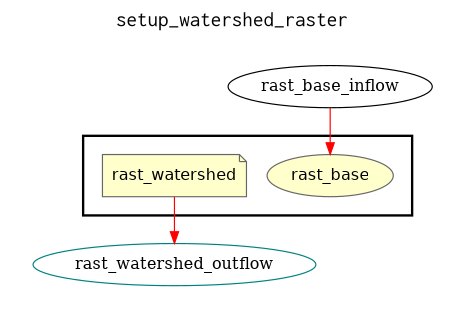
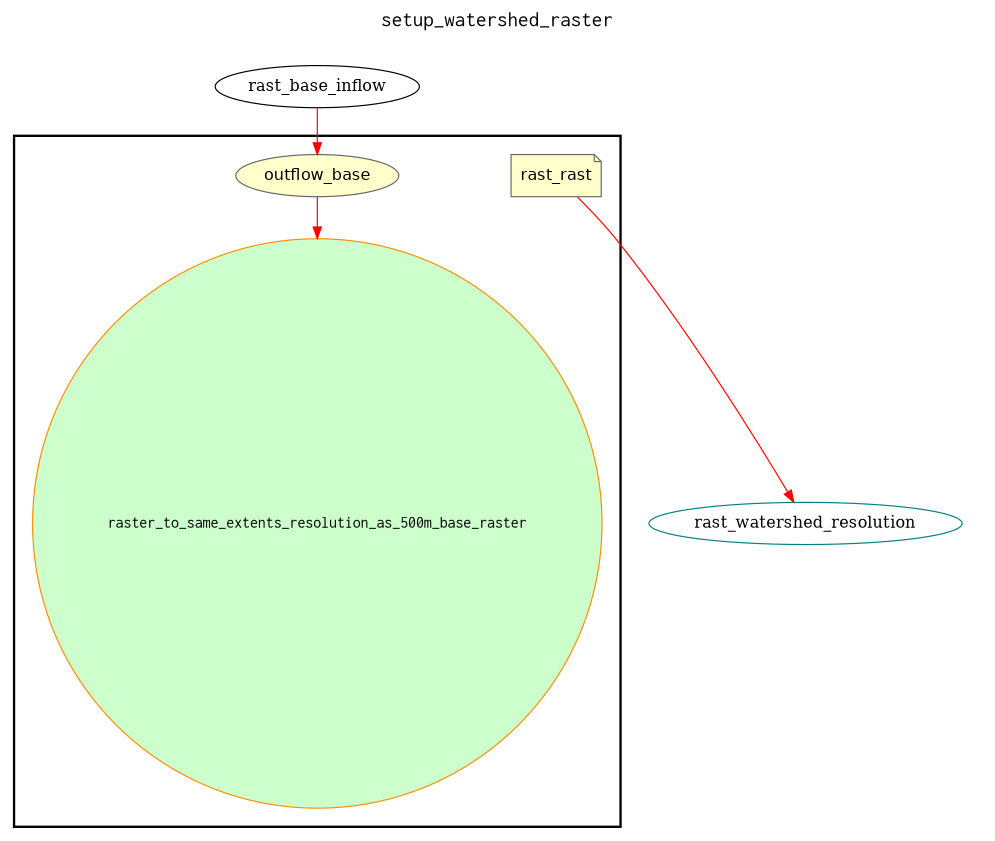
node "rast_watershed": label "rast_watershed" -> "rast_rast"
node "rast_base": label "rast_base" -> "outflow_base"
node "rast_watershed_outflow": label "rast_watershed_outflow" -> "rast_watershed_resolution"
node "raster_to_same_extents_resolution_as_500m_base_raster": added
